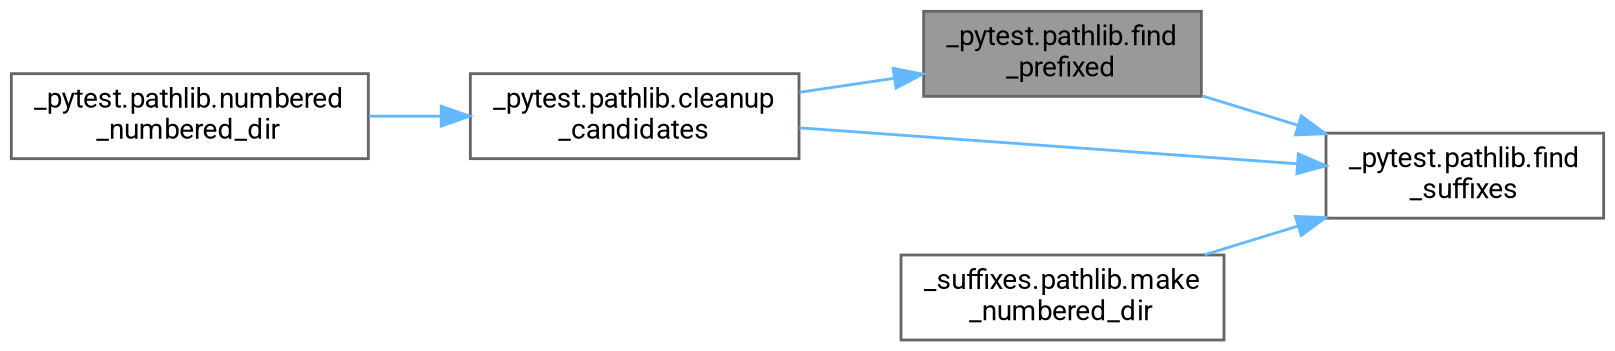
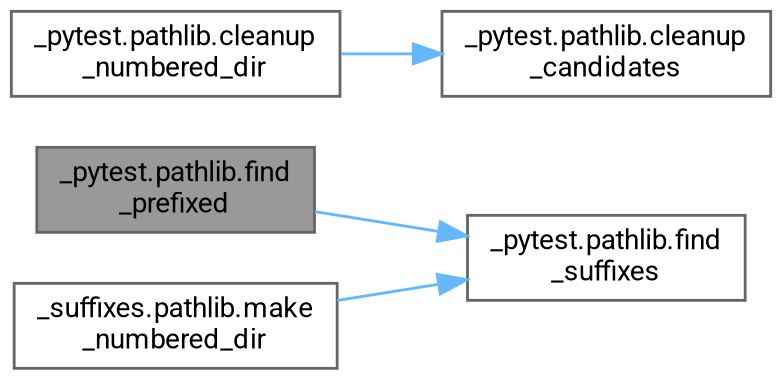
edge "_pytest.pathlib.cleanup _candidates" -> "_pytest.pathlib.find _prefixed": removed
node "_pytest.pathlib.numbered _numbered_dir": label "_pytest.pathlib.numbered _numbered_dir" -> "_pytest.pathlib.cleanup _numbered_dir"
edge "_pytest.pathlib.cleanup _candidates" -> "_pytest.pathlib.find _suffixes": removed
